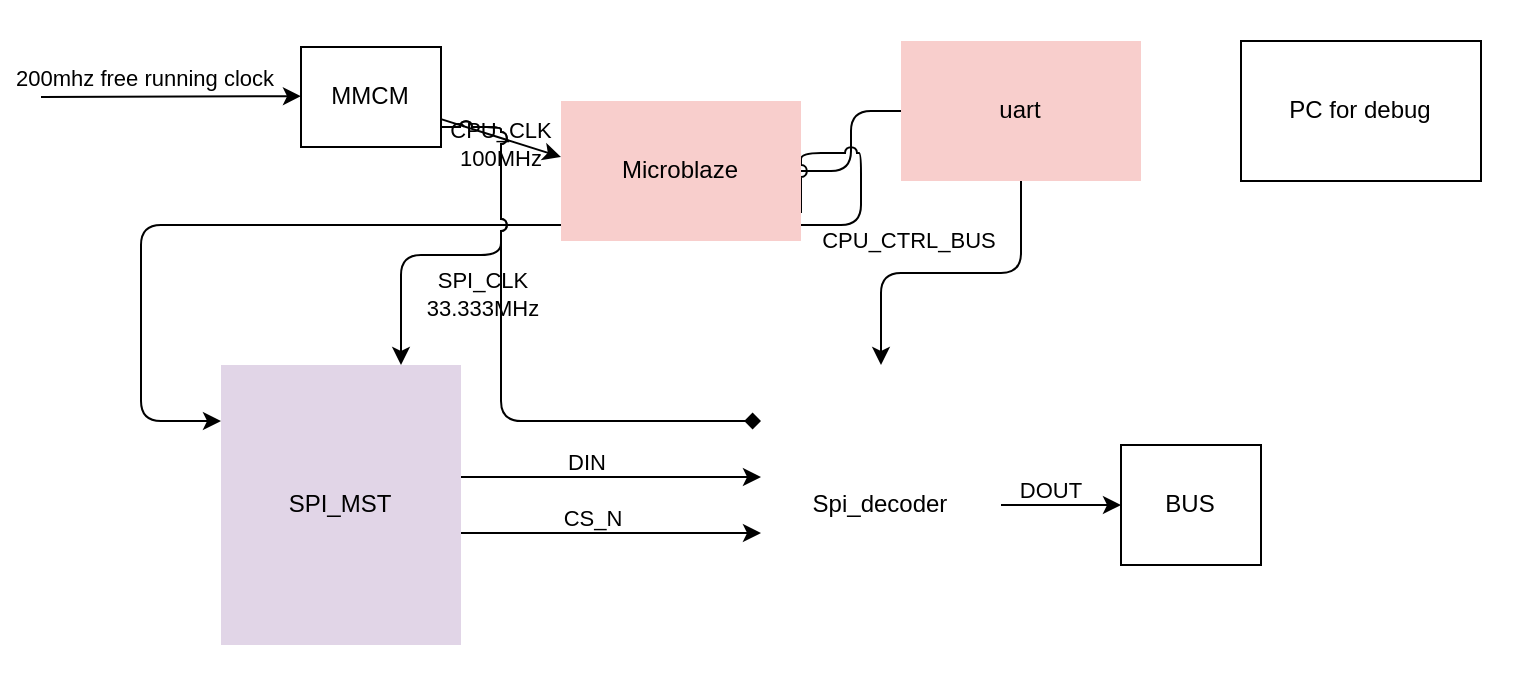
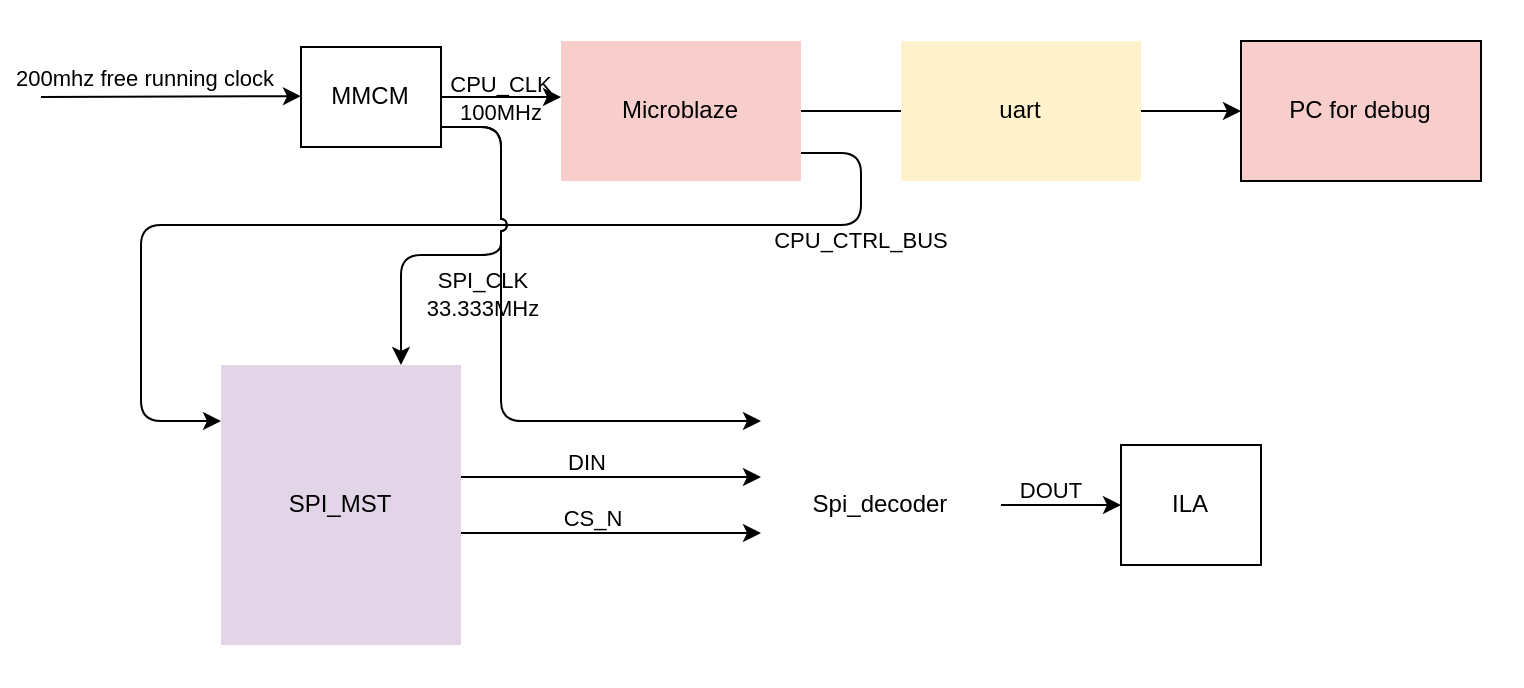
node "uart": fillcolor #f8cecc -> #fff2cc
node "PC for debug": fillcolor #ffffff -> #f8cecc
node "Microblaze": moved (681, 171) -> (681, 111)
edge "uart" -> "Spi_decoder": now "uart" -> "PC for debug"
edge "MMCM" -> "Spi_decoder": arrowhead diamond -> classic
node "BUS": label "BUS" -> "ILA"
